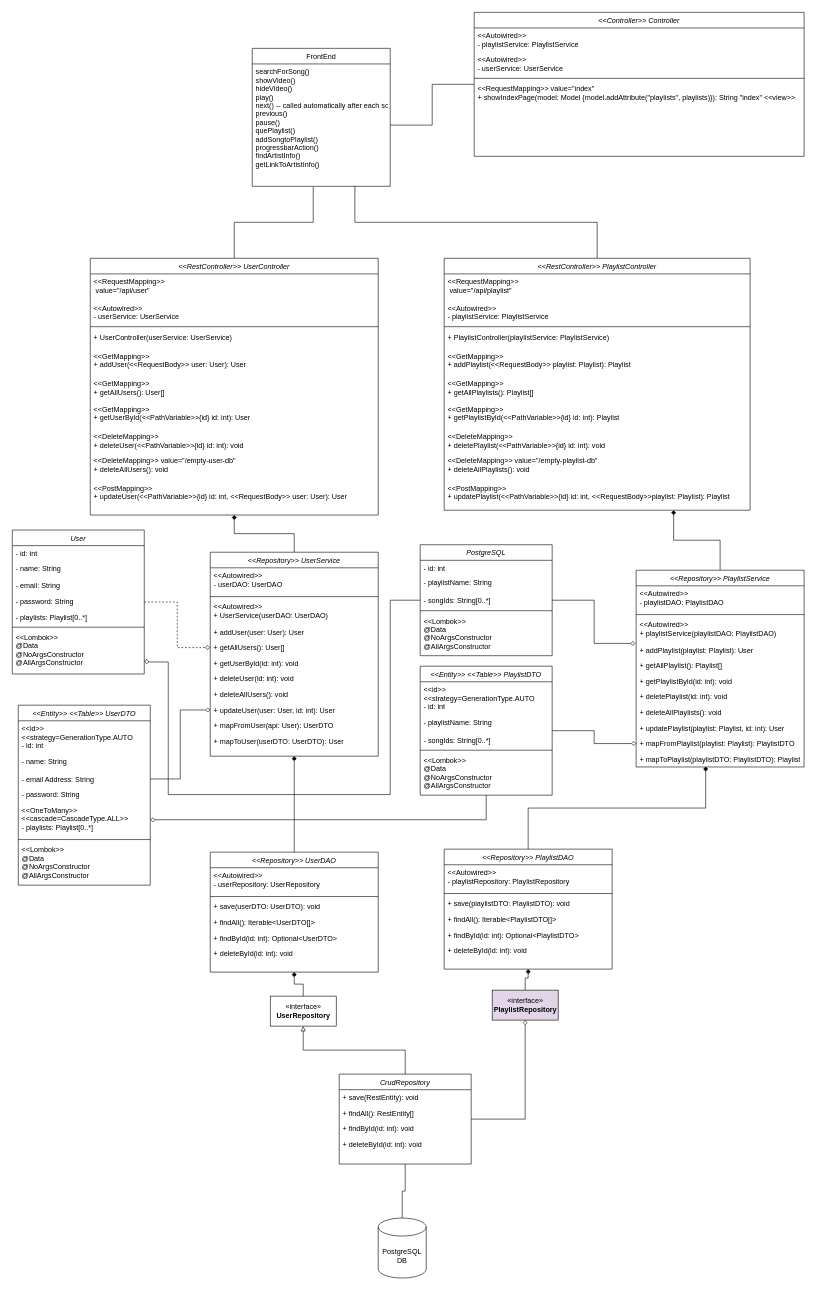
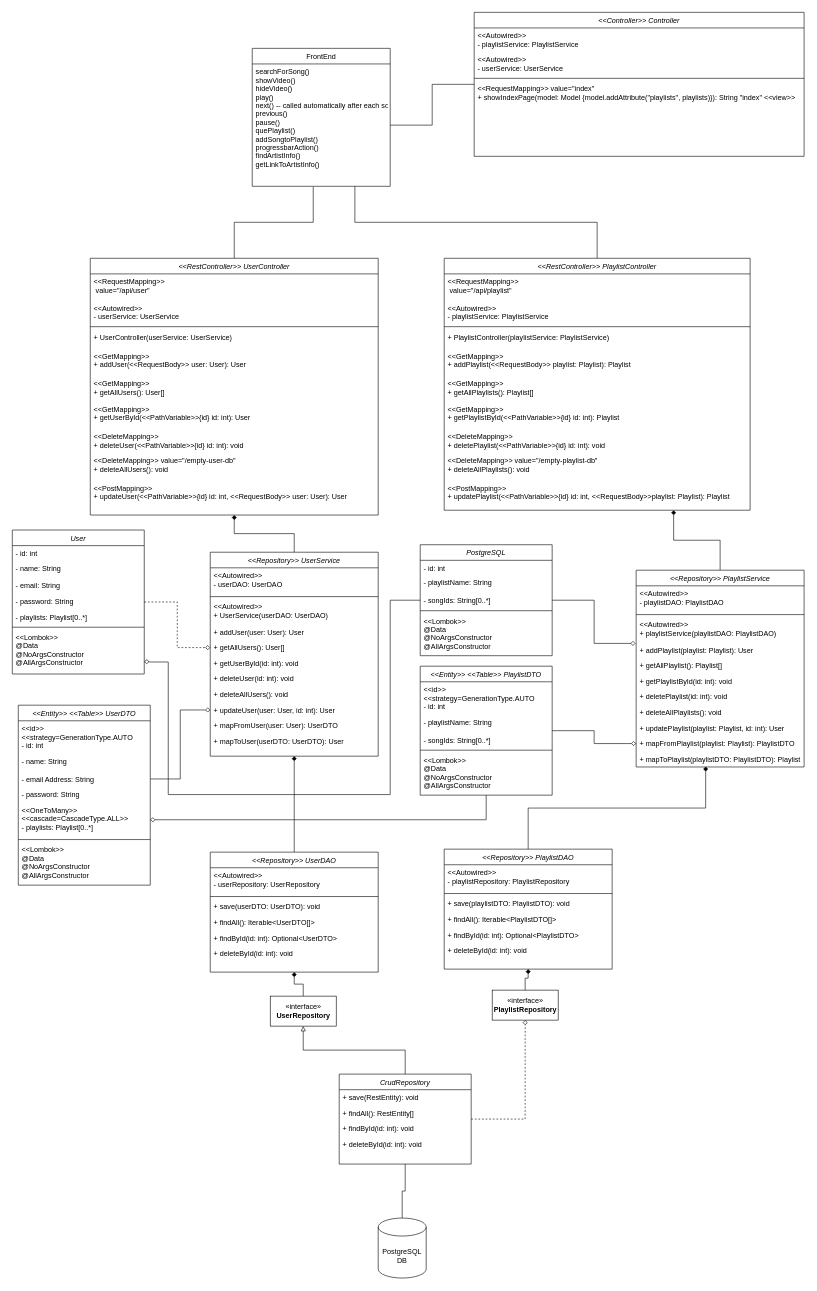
node "+ mapFromUser(api: User): UserDTO": label "+ mapFromUser(api: User): UserDTO" -> "+ mapFromUser(user: User): UserDTO"
node "«interface» PlaylistRepository": fillcolor #e1d5e7 -> #ffffff
edge "CrudRepository" -> "«interface» PlaylistRepository": style solid -> dashed
